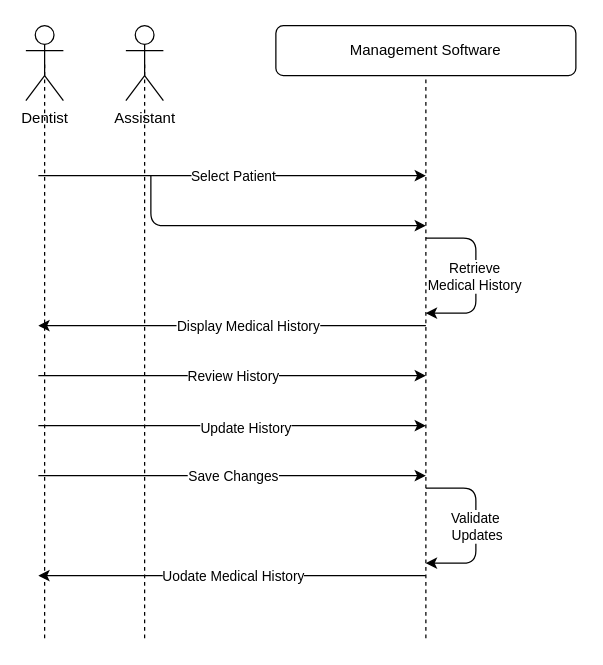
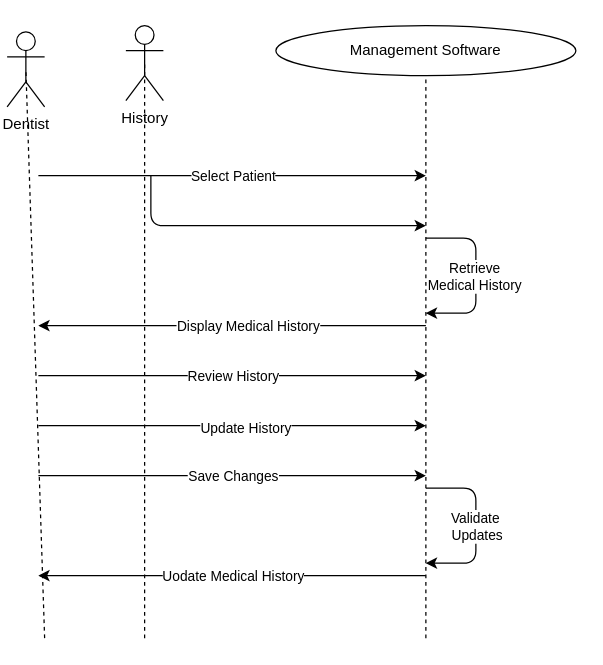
node "Management Software": shape rounded rectangle -> ellipse
node "Dentist": moved (44, 63) -> (26, 69)
node "Assistant": label "Assistant" -> "History"
